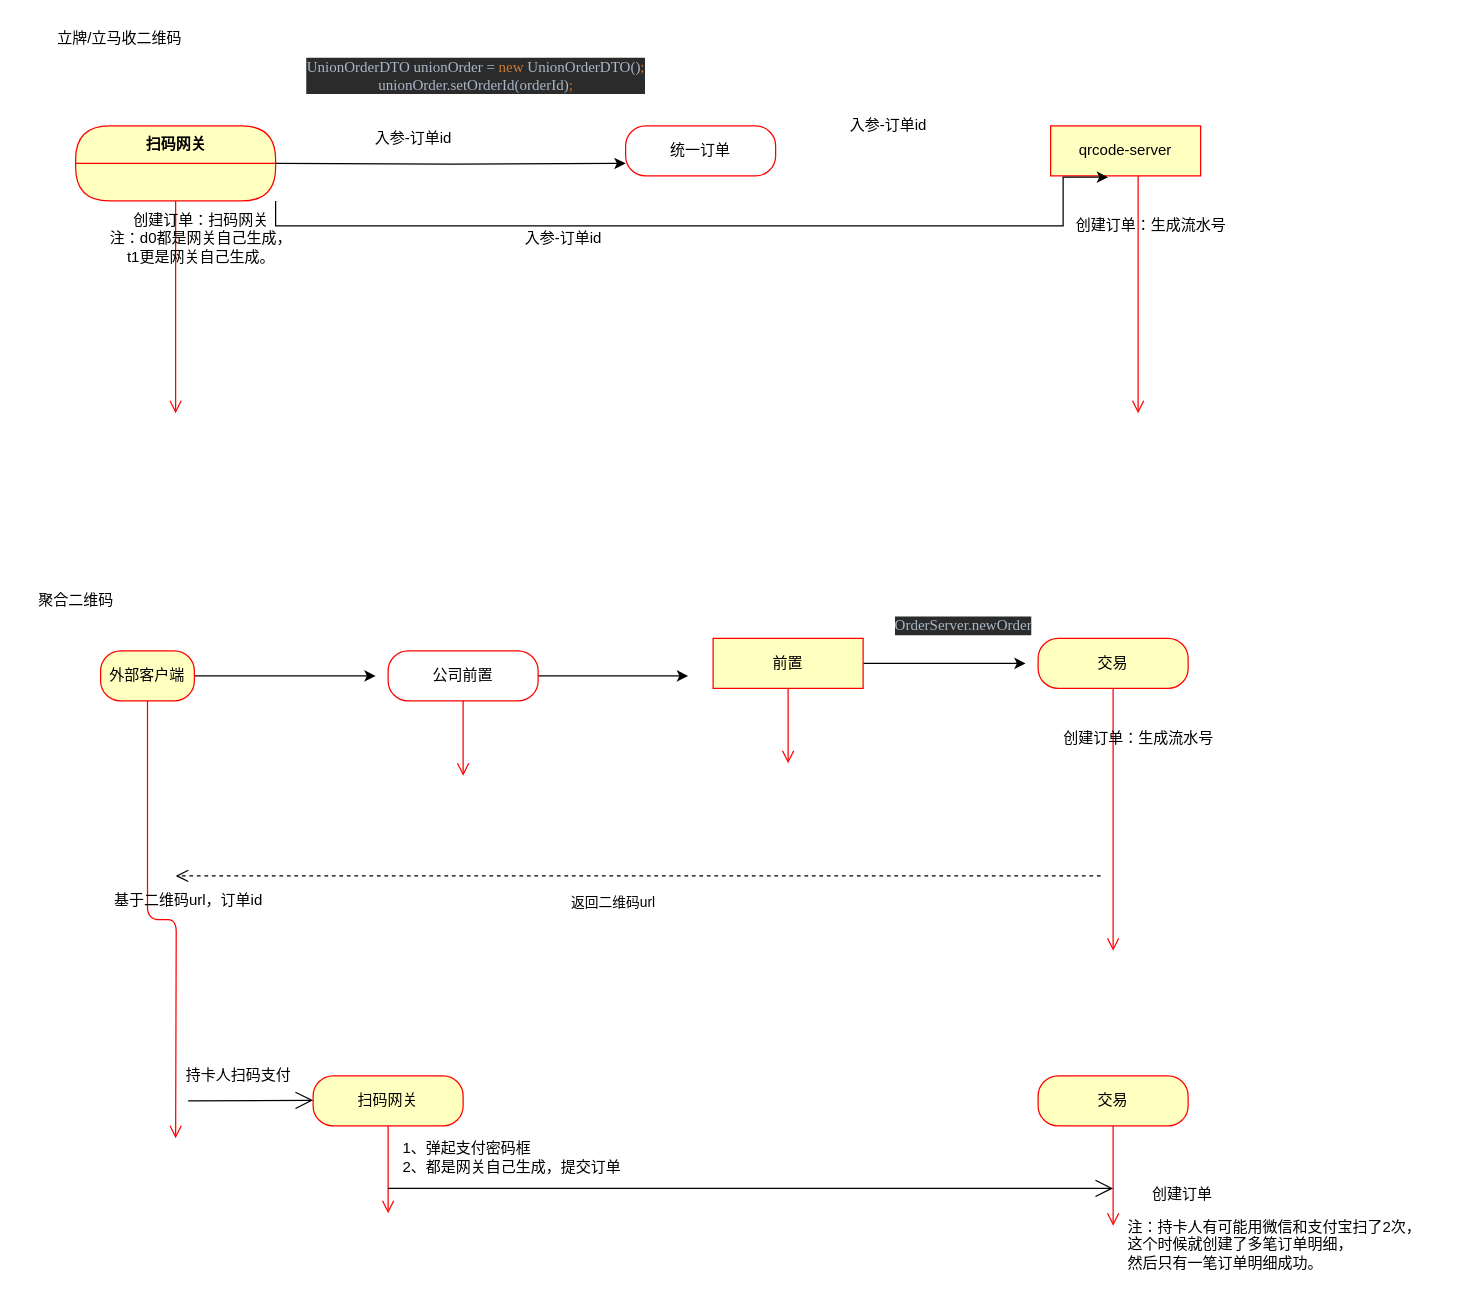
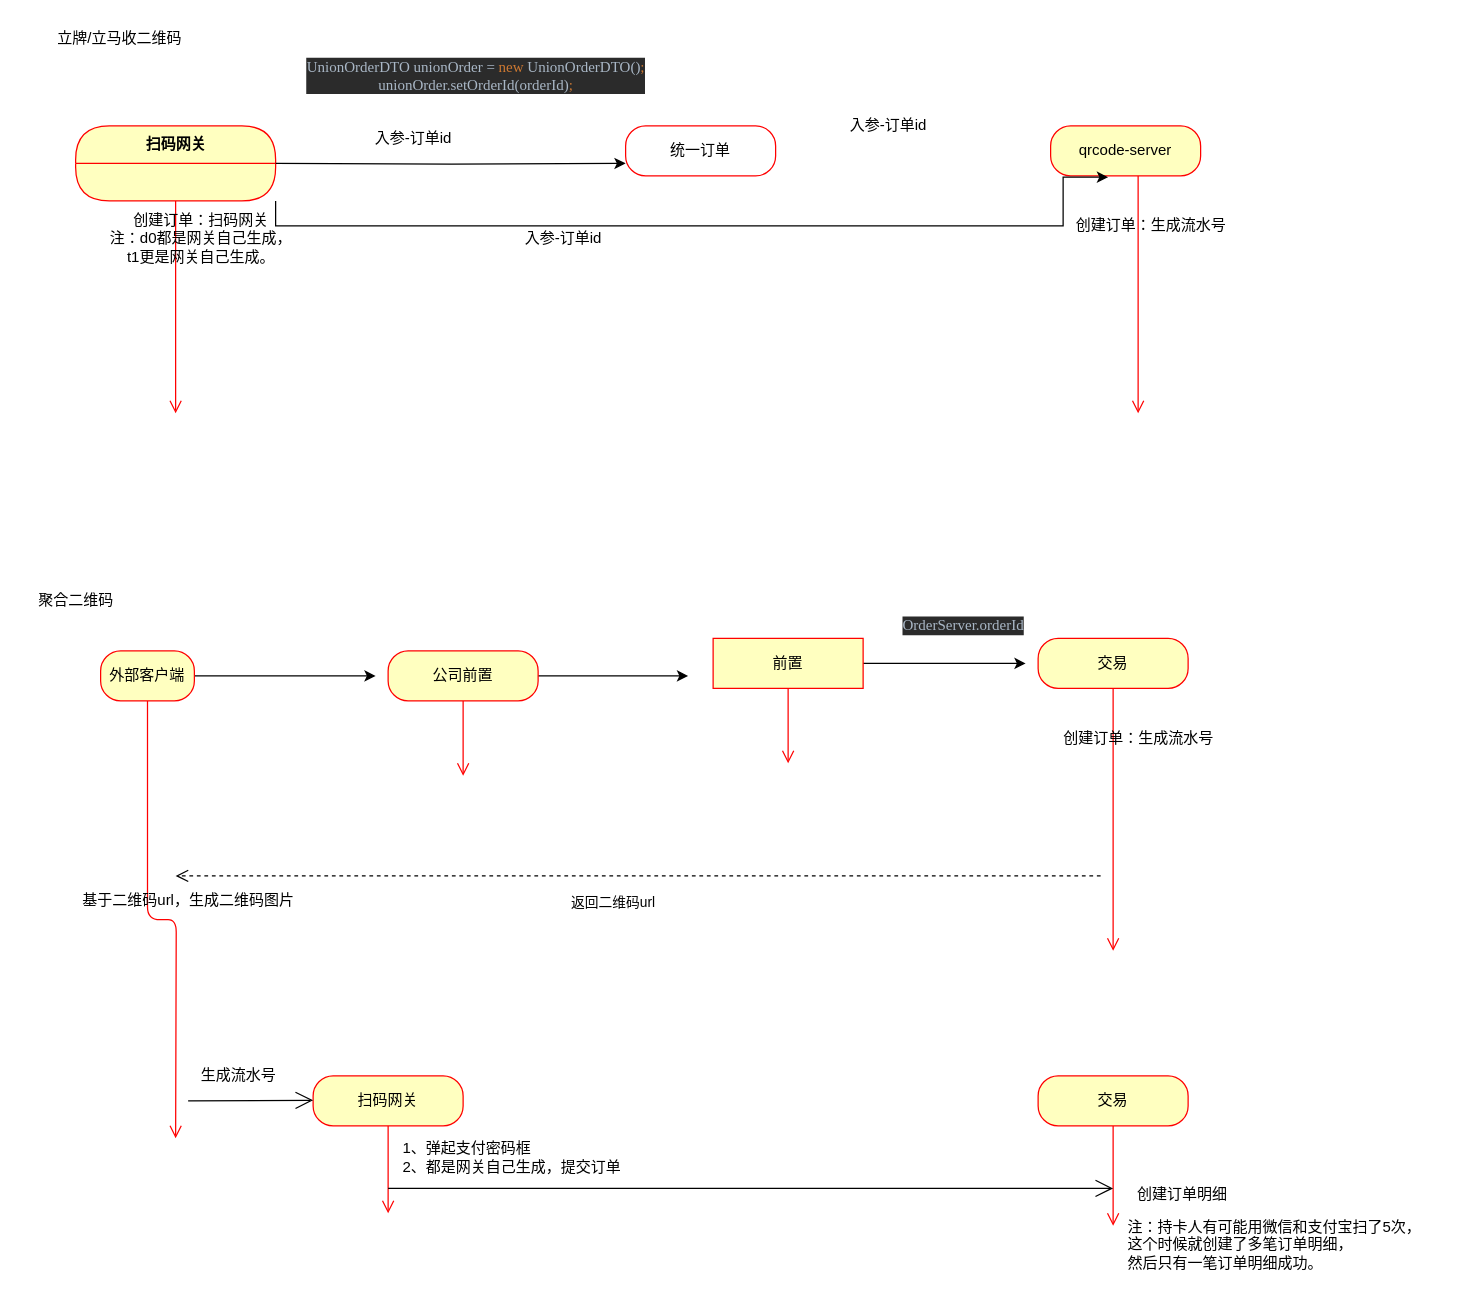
node "qrcode-server": shape rectangle -> rounded rectangle
node "OrderServer.newOrder": label "OrderServer.newOrder" -> "OrderServer.orderId"
node "公司前置": fillcolor #ffffff -> #ffffc0
node "基于二维码url，订单id": label "基于二维码url，订单id" -> "基于二维码url，生成二维码图片"
node "持卡人扫码支付": label "持卡人扫码支付" -> "生成流水号"
node "创建订单": label "创建订单" -> "创建订单明细"
node "注：持卡人有可能用微信和支付宝扫了2次， 这个时候就创建了多笔订单明细， 然后只有一笔订单明细成功。": label "注：持卡人有可能用微信和支付宝扫了2次， 这个时候就创建了多笔订单明细， 然后只有一笔订单明细成功。" -> "注：持卡人有可能用微信和支付宝扫了5次， 这个时候就创建了多笔订单明细， 然后只有一笔订单明细成功。"
